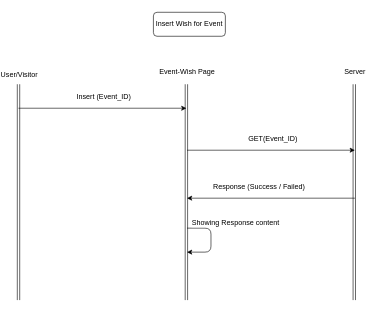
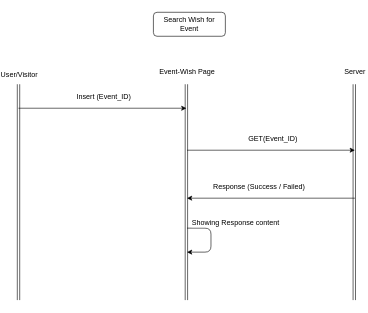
node "Insert Wish for Event": label "Insert Wish for Event" -> "Search Wish for Event"
